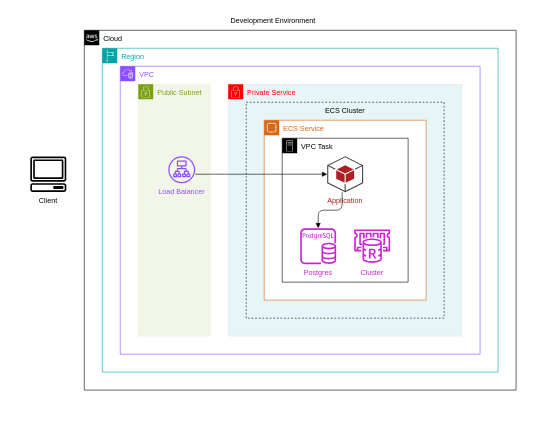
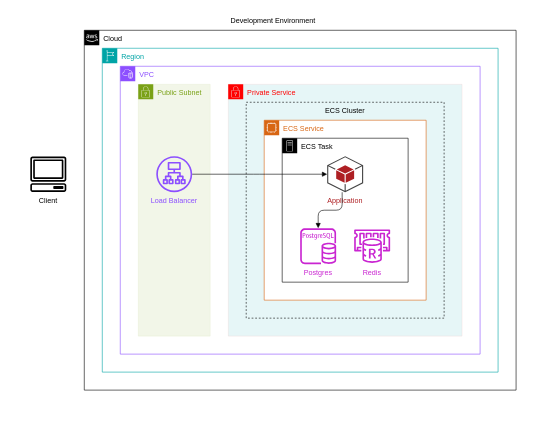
node "VPC Task": label "VPC Task" -> "ECS Task"
node "Load Balancer": size 51x27 -> 36x36
node "Cluster": label "Cluster" -> "Redis"
